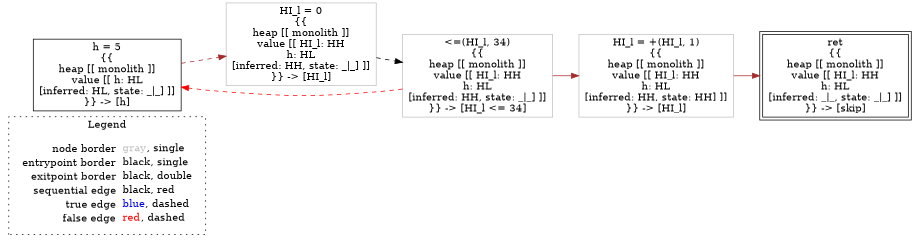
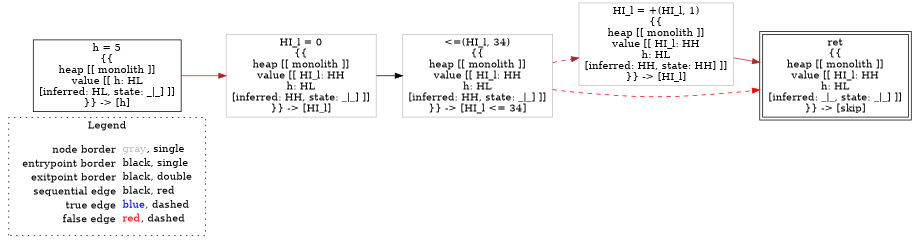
edge "HI_l = 0" -> "<=(HI_l, 34)": style dashed -> solid
edge "h = 5" -> "HI_l = 0": style dashed -> solid
edge "<=(HI_l, 34)" -> "HI_l = +(HI_l, 1)": style solid -> dashed
edge "<=(HI_l, 34)" -> "h = 5": now "<=(HI_l, 34)" -> "ret"
